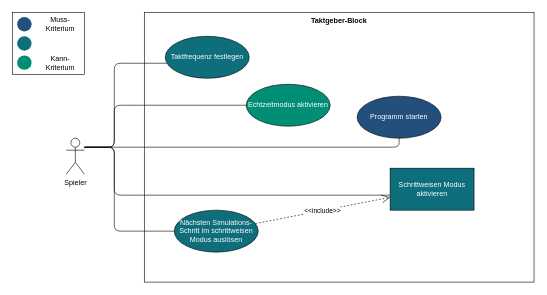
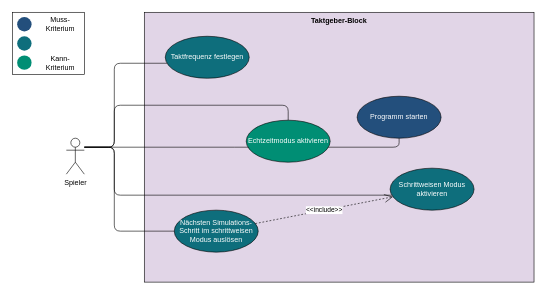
node "Echtzeitmodus aktivieren": moved (288, 105) -> (288, 141)
node "Taktgeber-Block": fillcolor #ffffff -> #e1d5e7
node "Schrittweisen Modus aktivieren": shape rectangle -> ellipse
